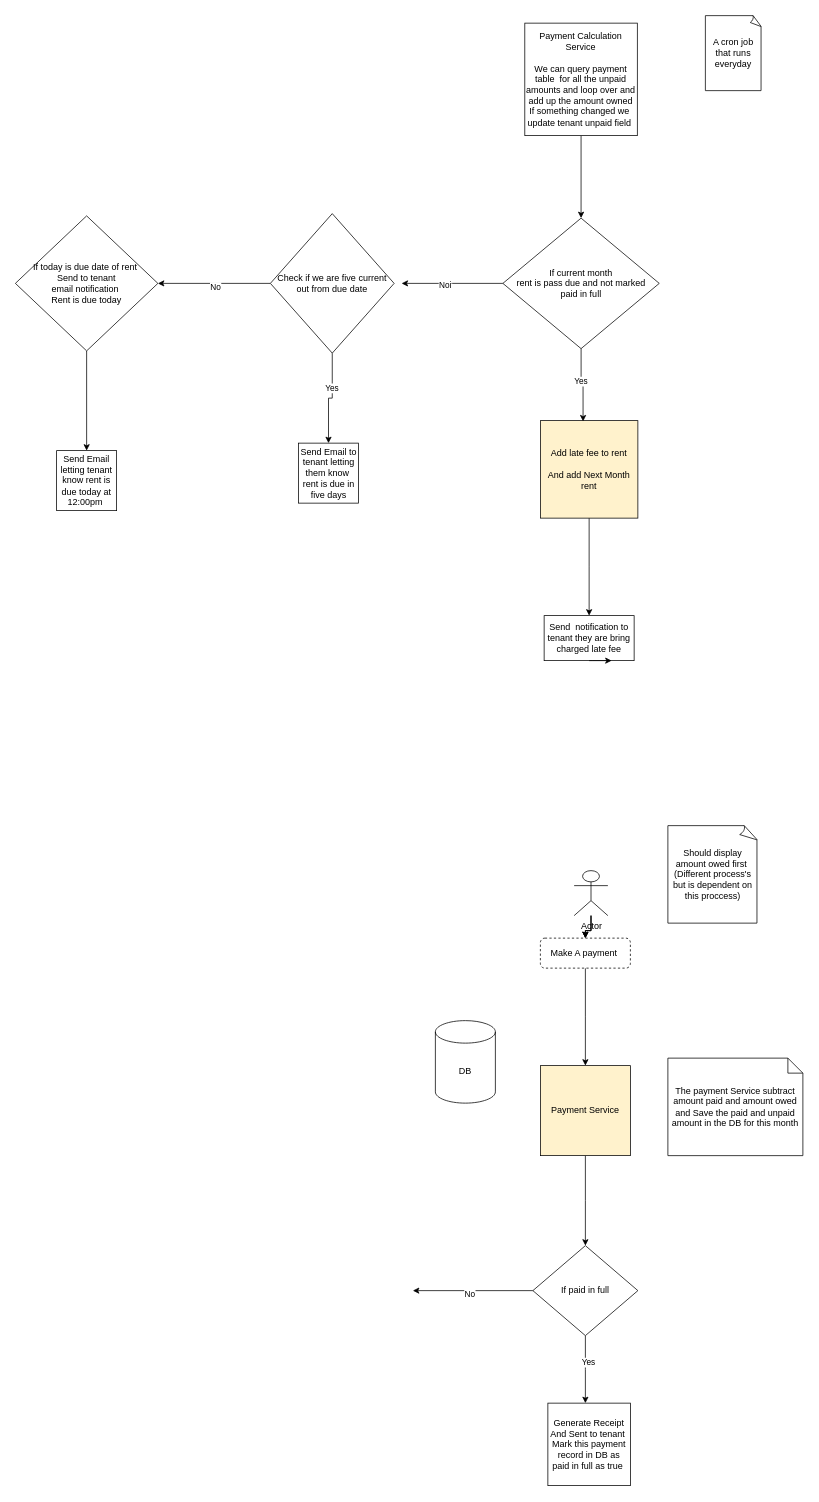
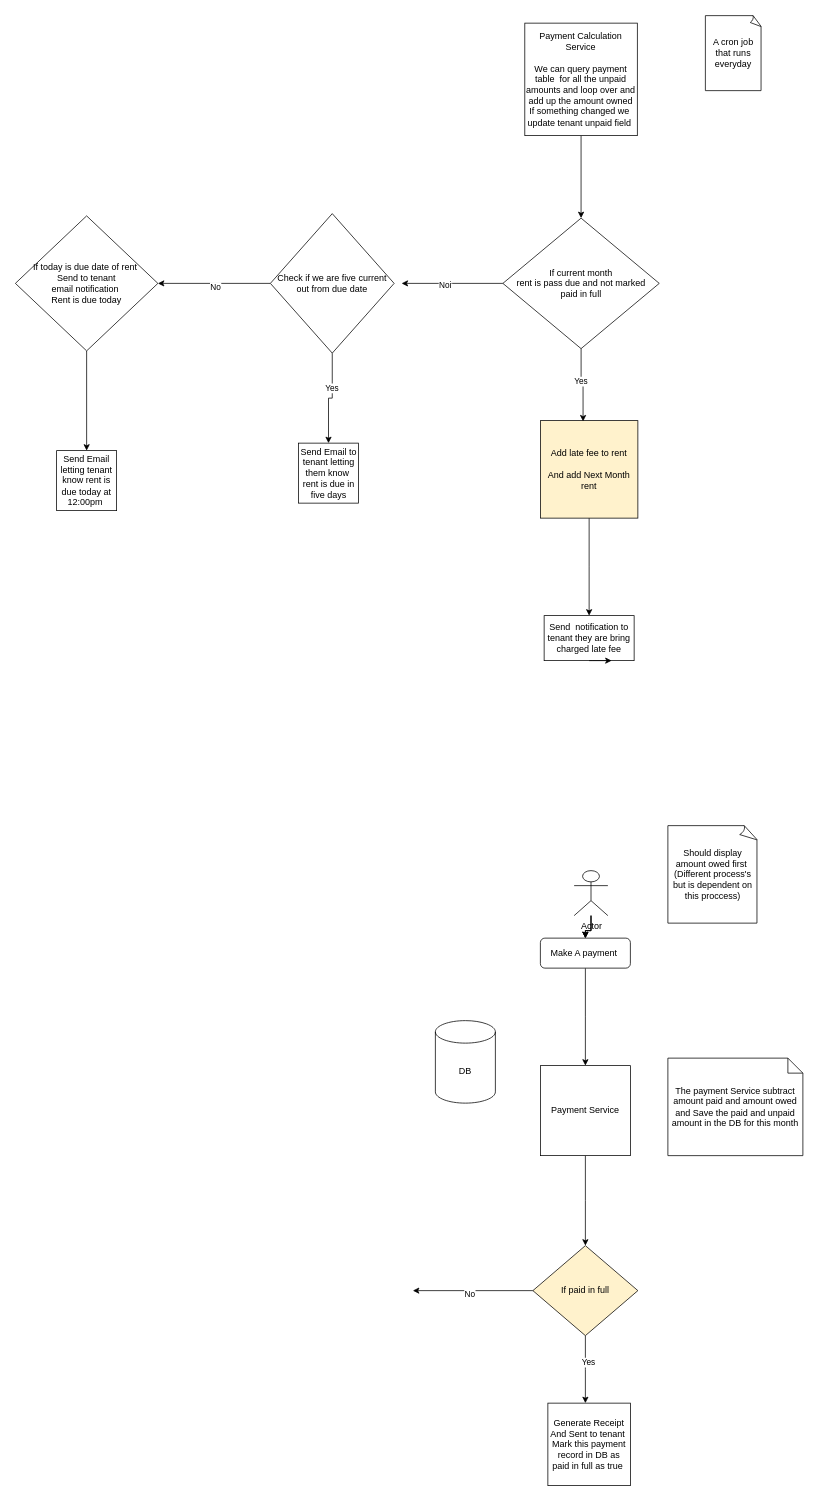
node "Make A payment": style dashed -> solid
node "Payment Service": fillcolor #fff2cc -> #ffffff
node "If paid in full": fillcolor #ffffff -> #fff2cc
